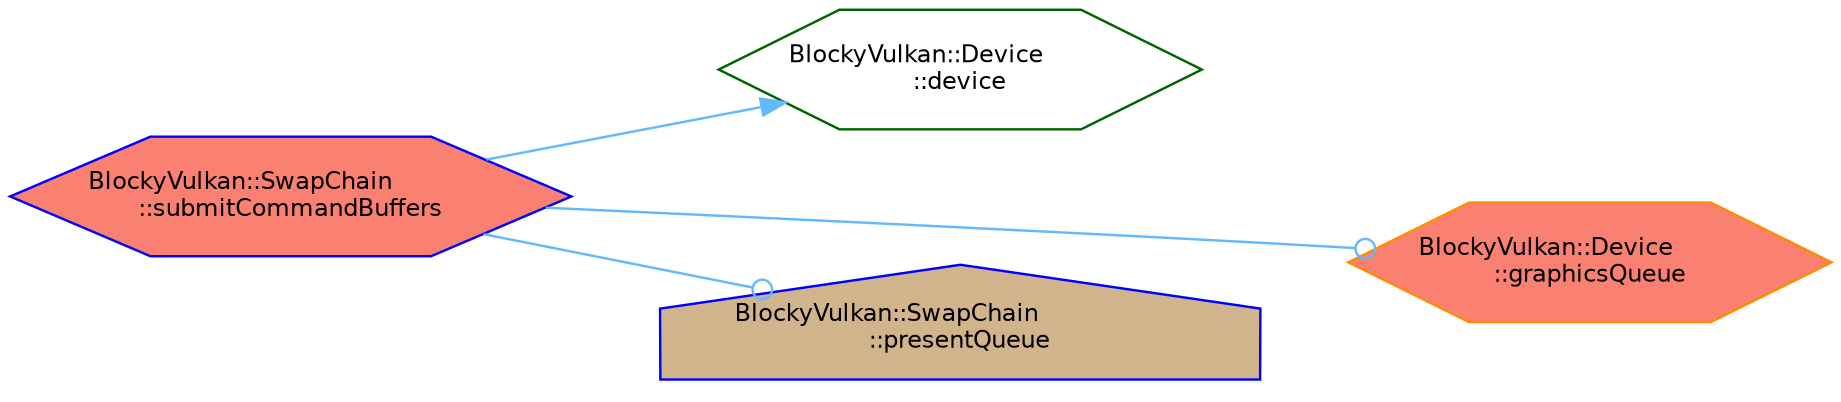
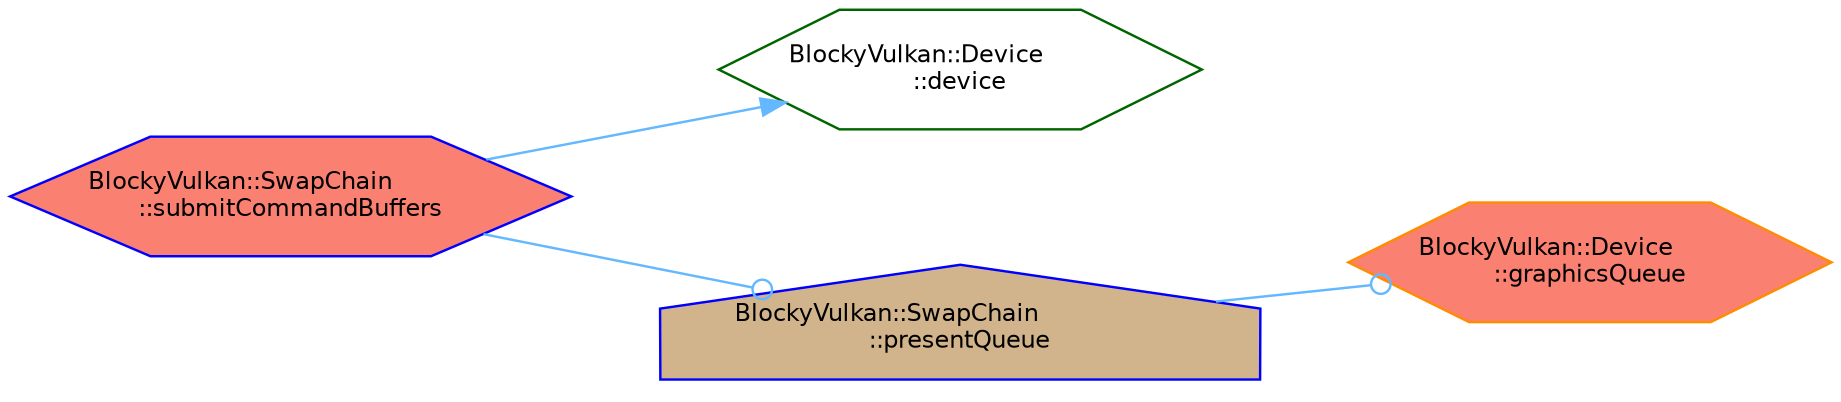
edge "BlockyVulkan::SwapChain ::submitCommandBuffers" -> "BlockyVulkan::Device ::graphicsQueue": now "BlockyVulkan::SwapChain ::presentQueue" -> "BlockyVulkan::Device ::graphicsQueue"
